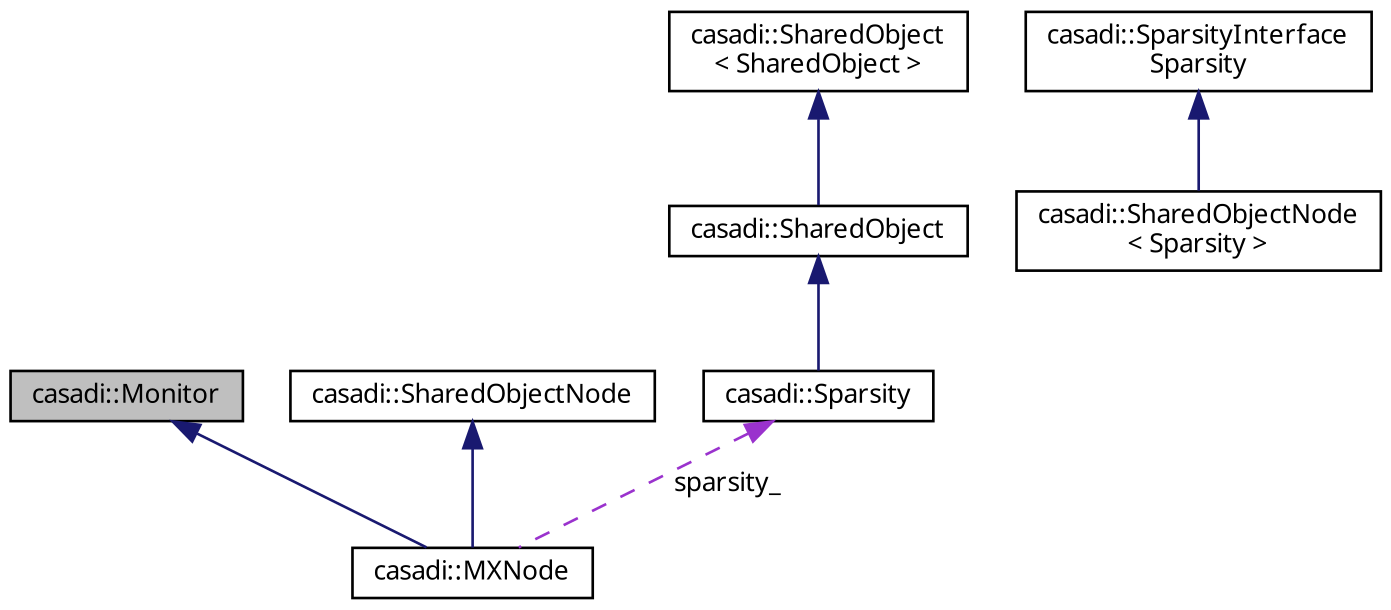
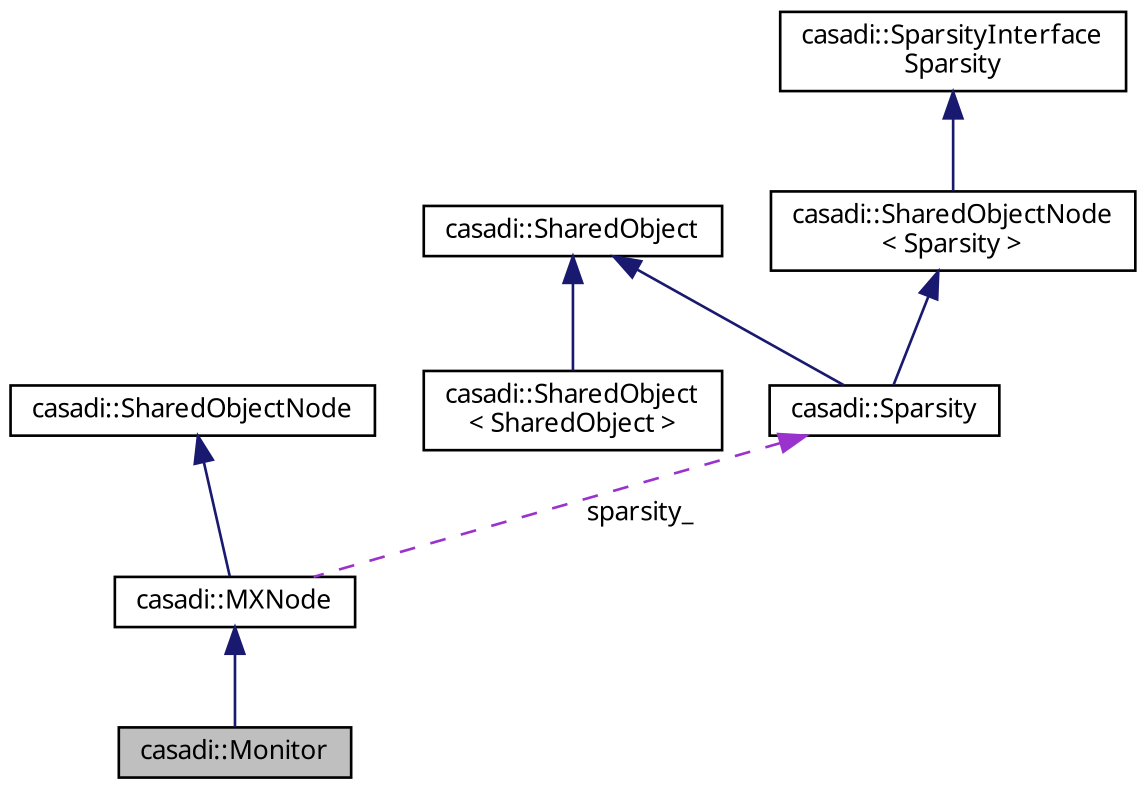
edge "casadi::SharedObject" -> "casadi::SharedObject < SharedObject >": reversed
edge "casadi::Sparsity" -> "casadi::SharedObjectNode < Sparsity >": added
edge "casadi::MXNode" -> "casadi::Monitor": reversed
